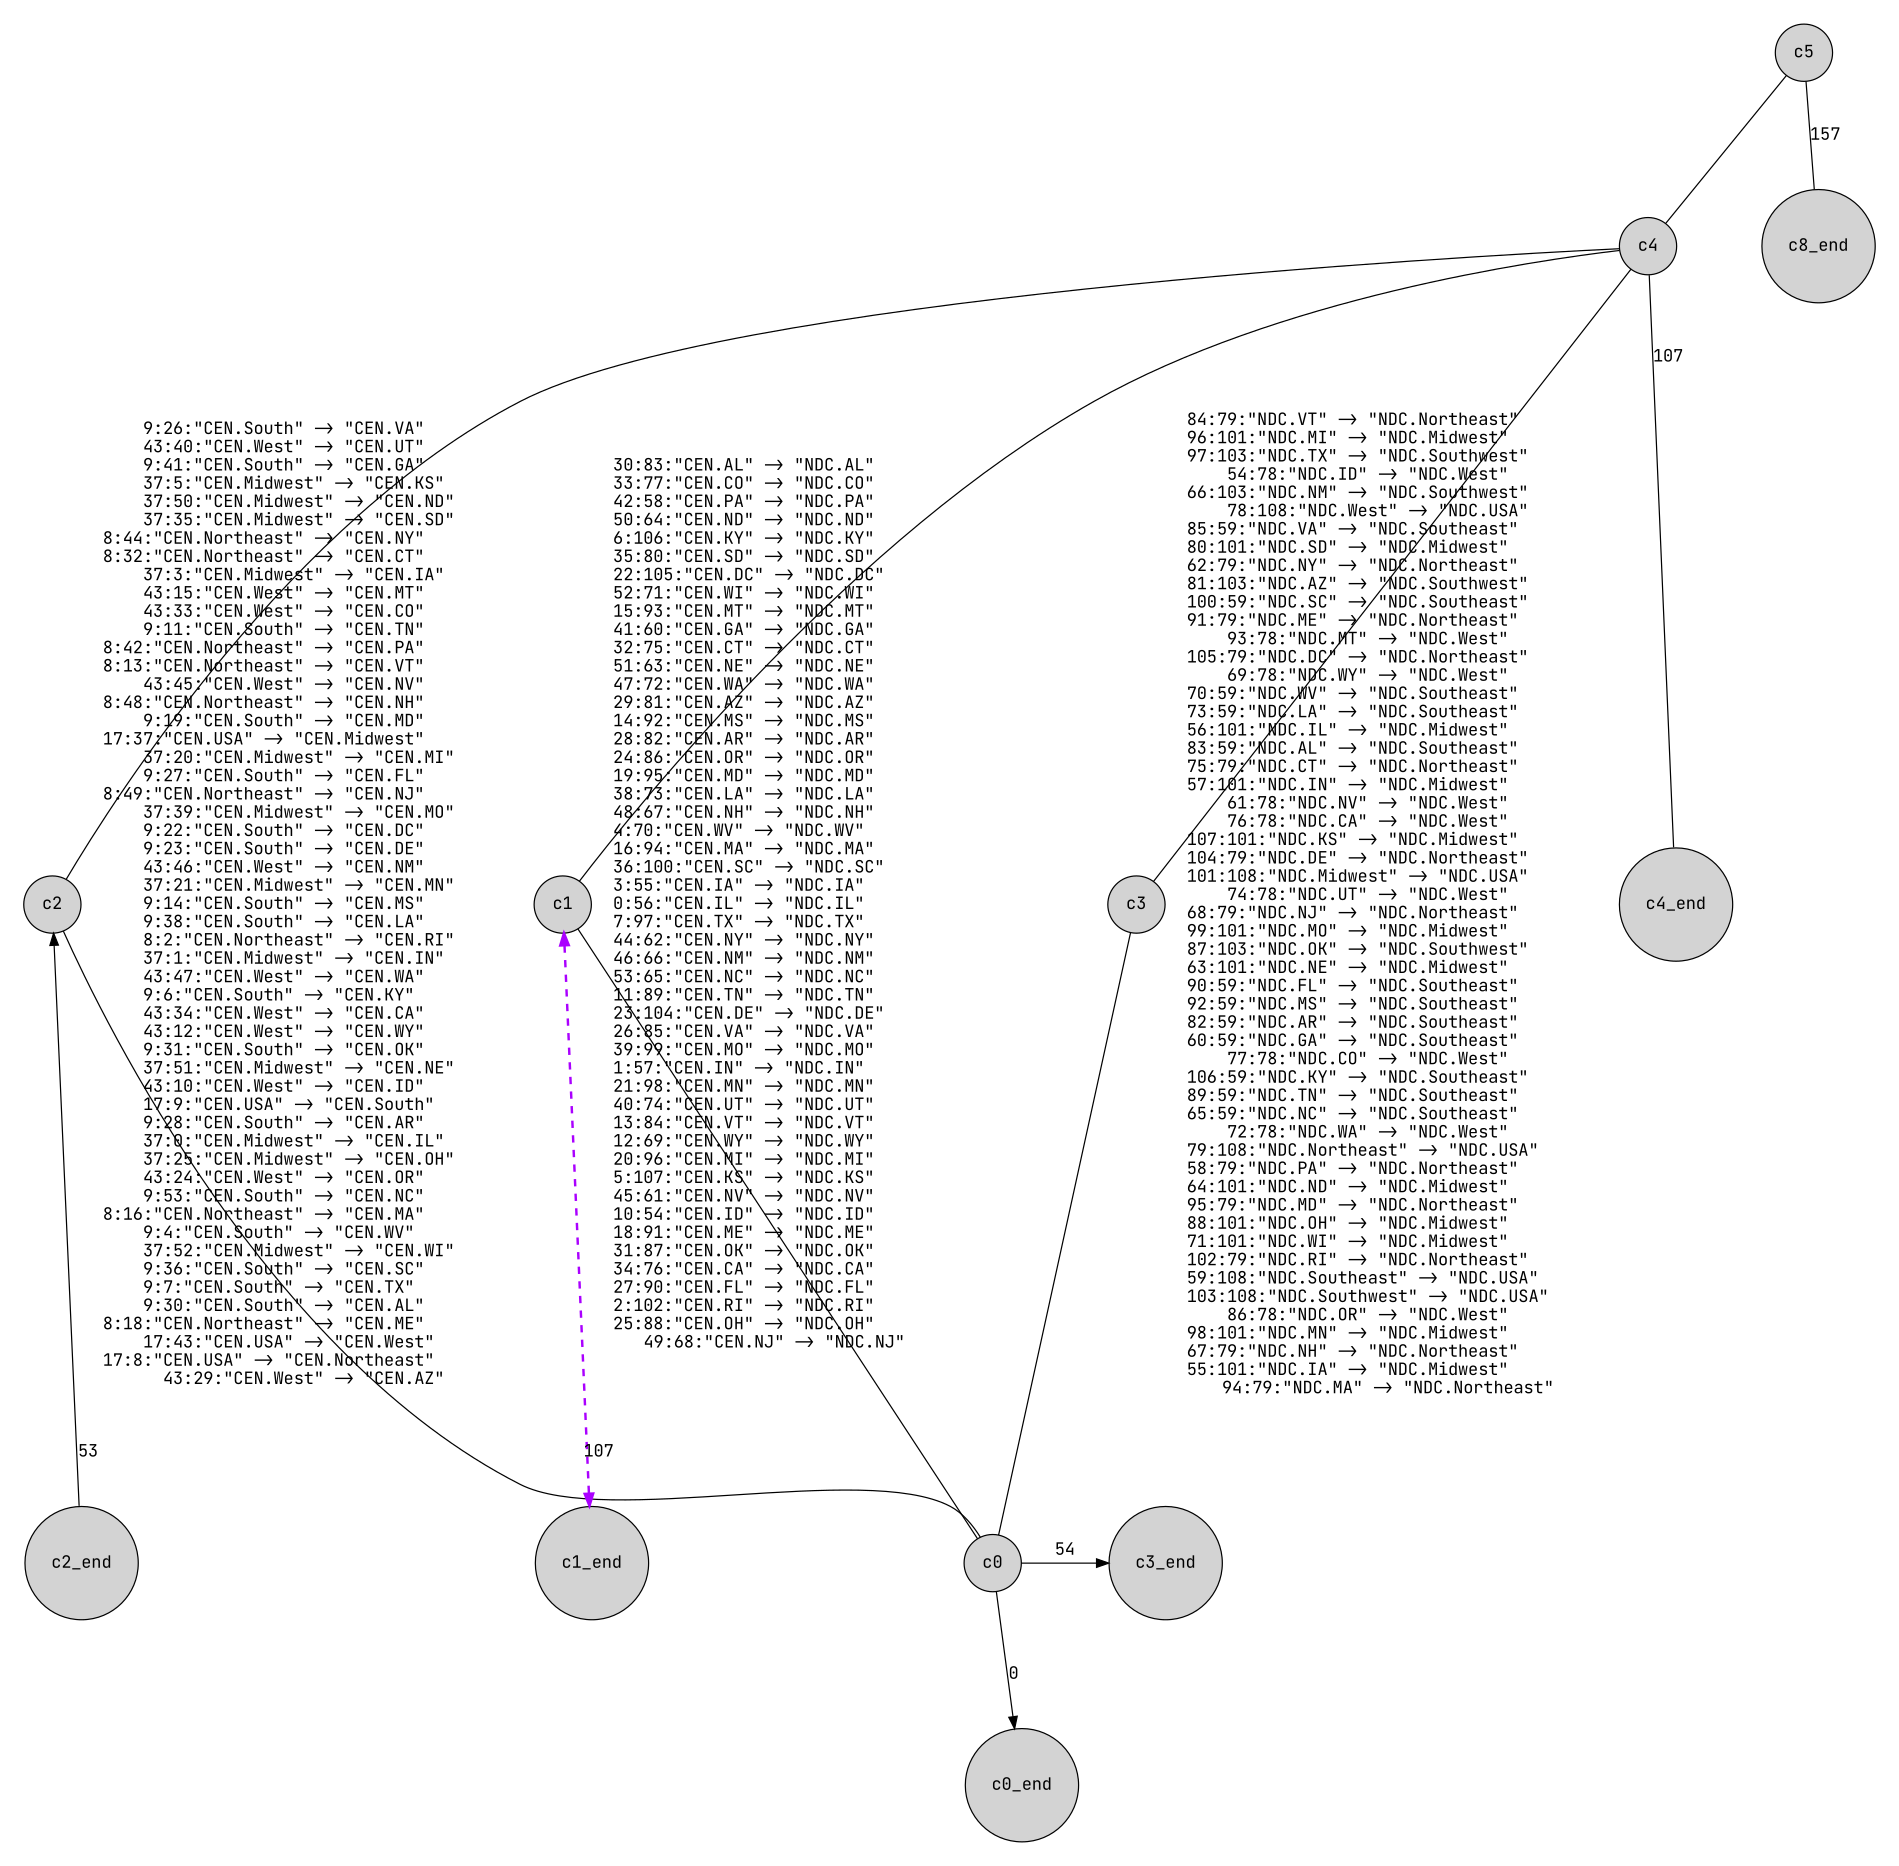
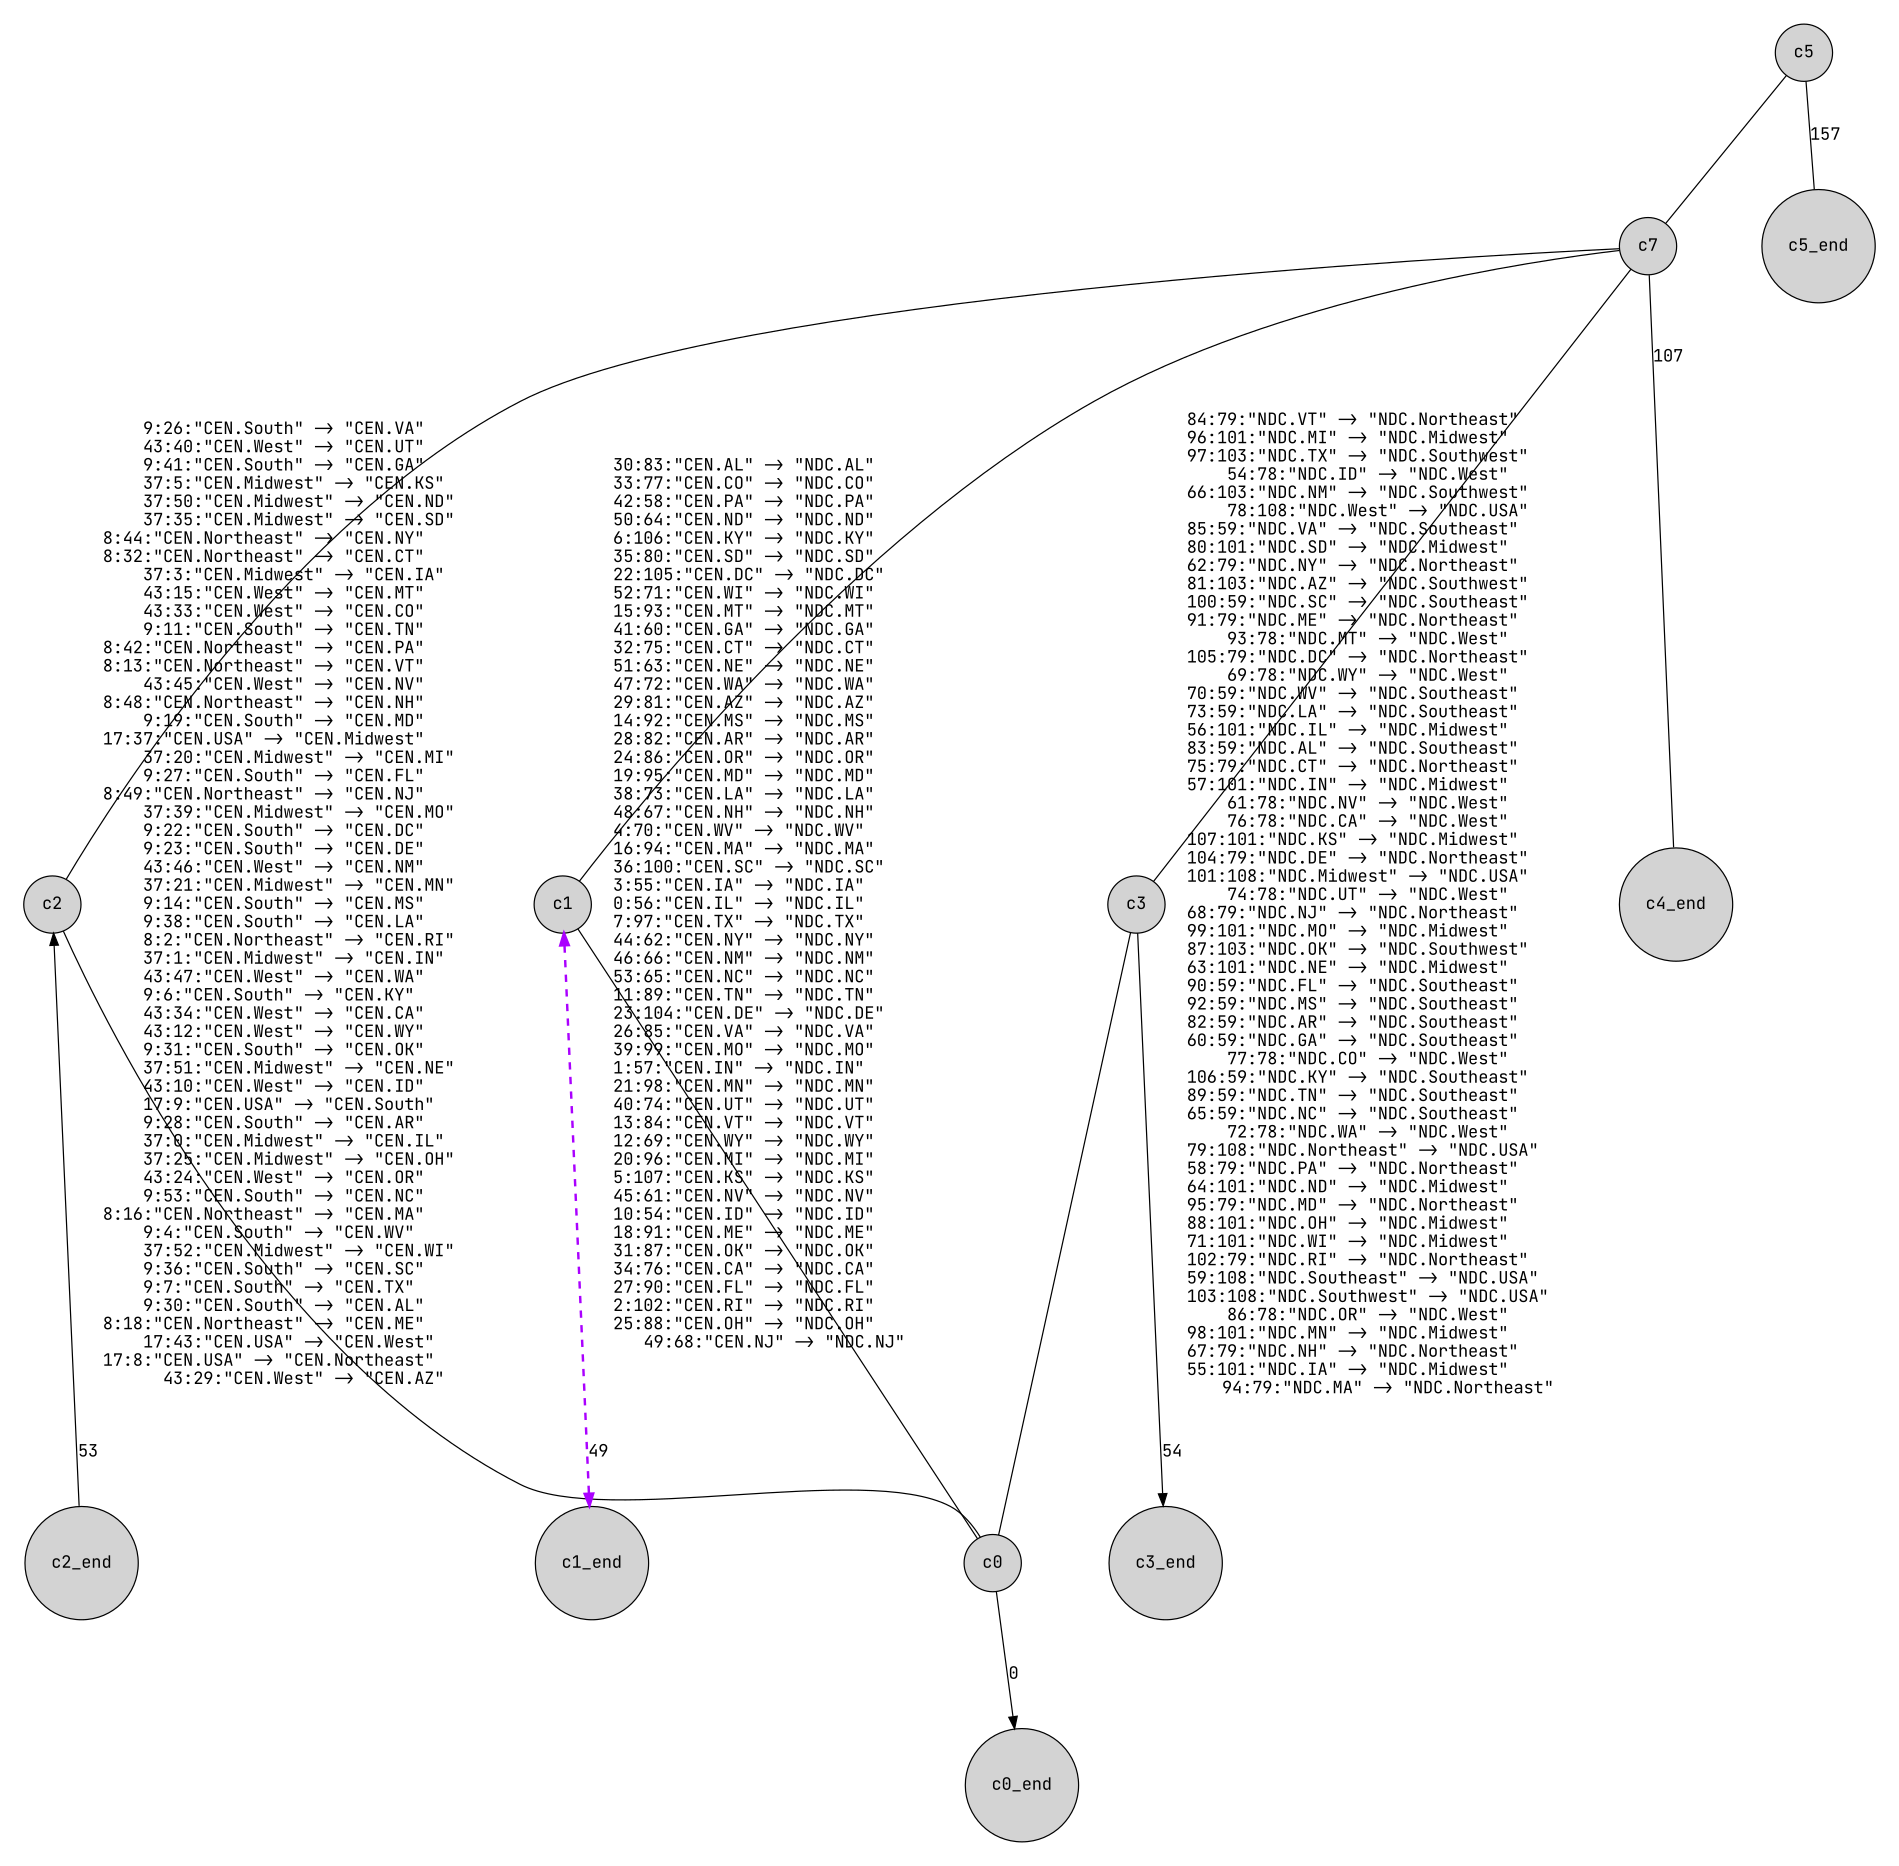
node "c4": label "c4" -> "c7"
node "c8_end": label "c8_end" -> "c5_end"
edge "c1" -- "c1_end": label "107" -> "49"
edge "c0" -> "c3_end": now "c3" -> "c3_end"
